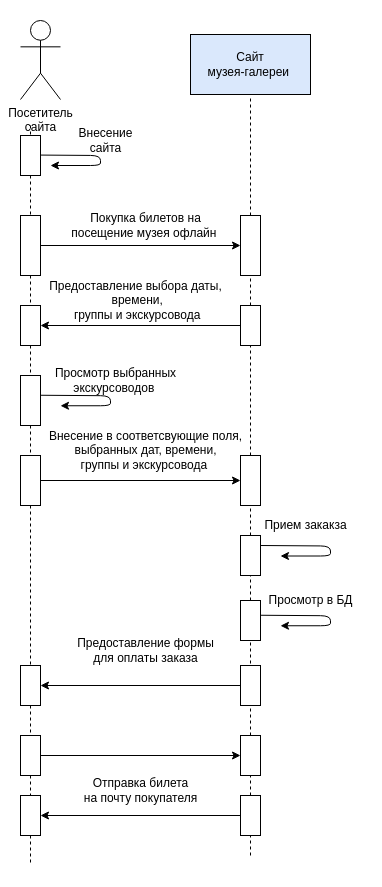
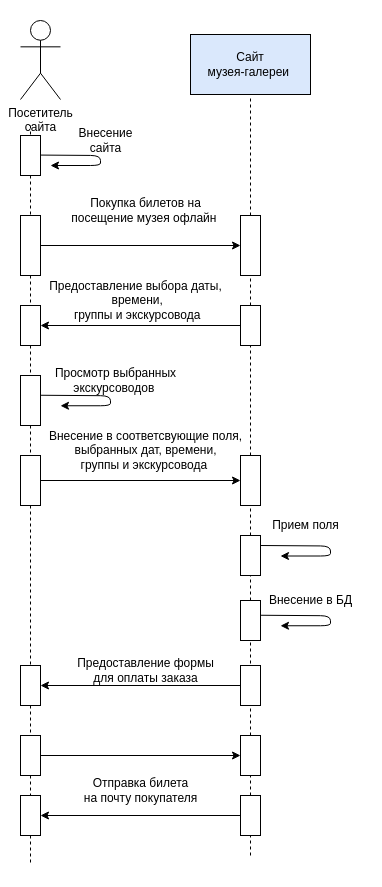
node "Покупка билетов на посещение музея офлайн": moved (146, 226) -> (146, 211)
node "Прием закакза": label "Прием закакза" -> "Прием поля"
node "Просмотр в БД": label "Просмотр в БД" -> "Внесение в БД"
node "Предоставление формы для оплаты заказа": moved (146, 651) -> (146, 671)
